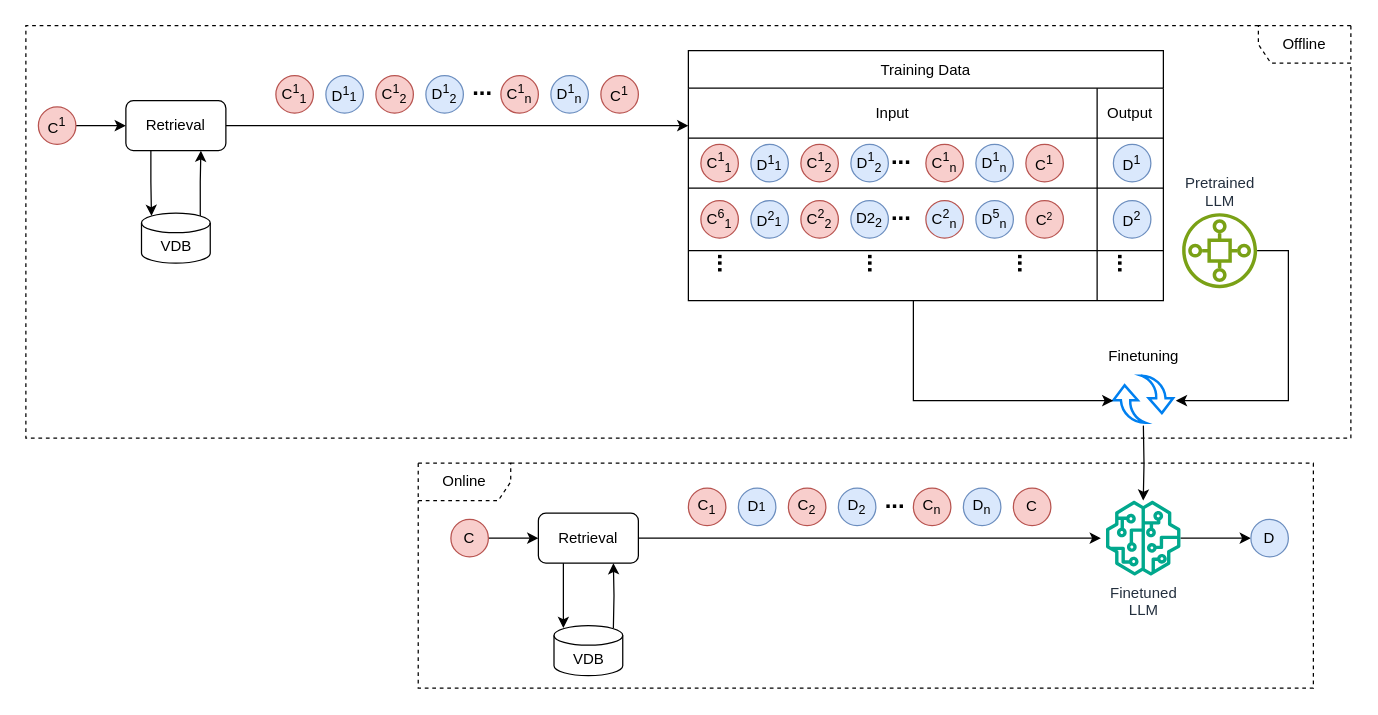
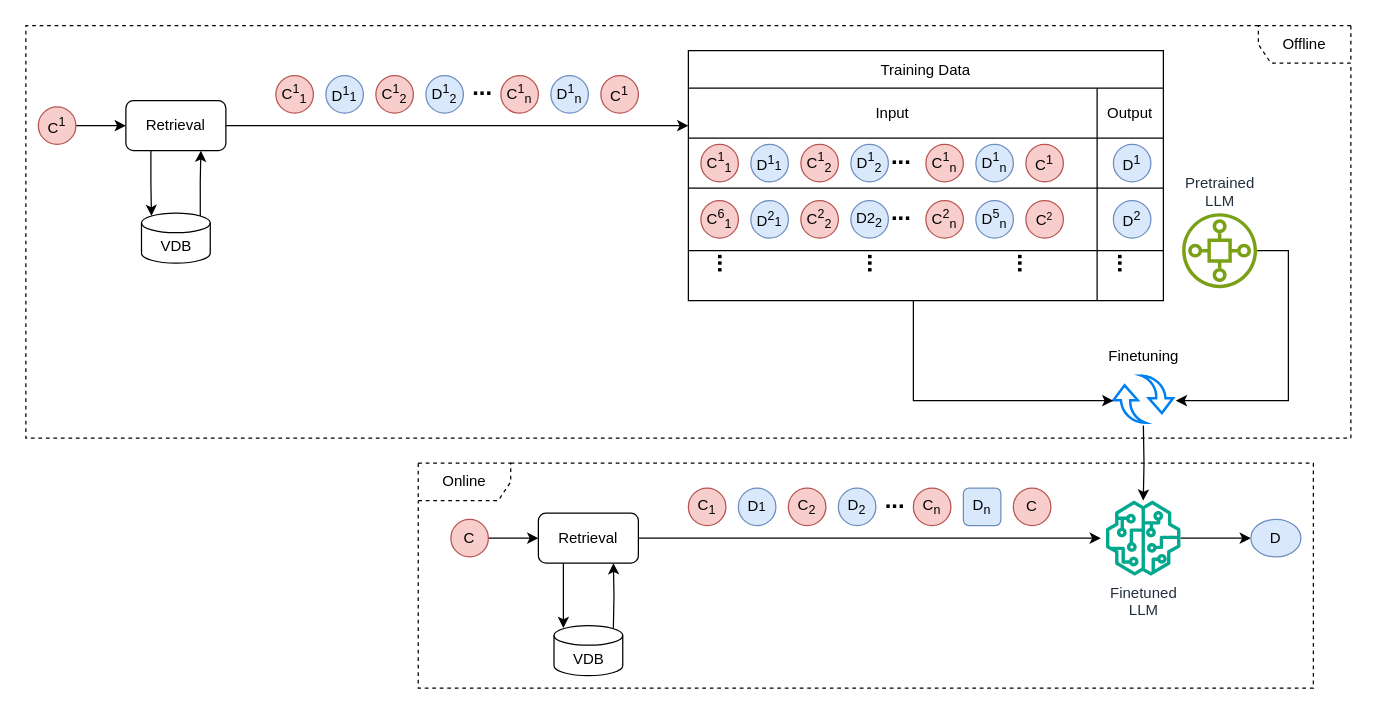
node "C2n": fillcolor #dae8fc -> #f8cecc
node "Dn": shape ellipse -> rounded rectangle
node "D": size 38x38 -> 50x38
